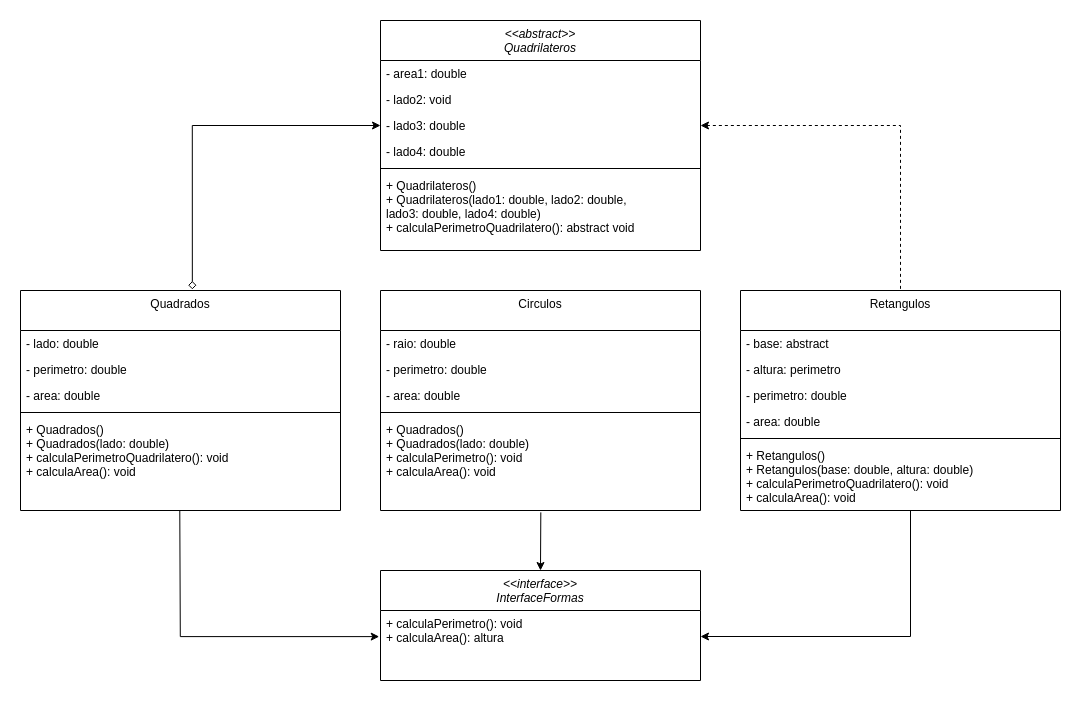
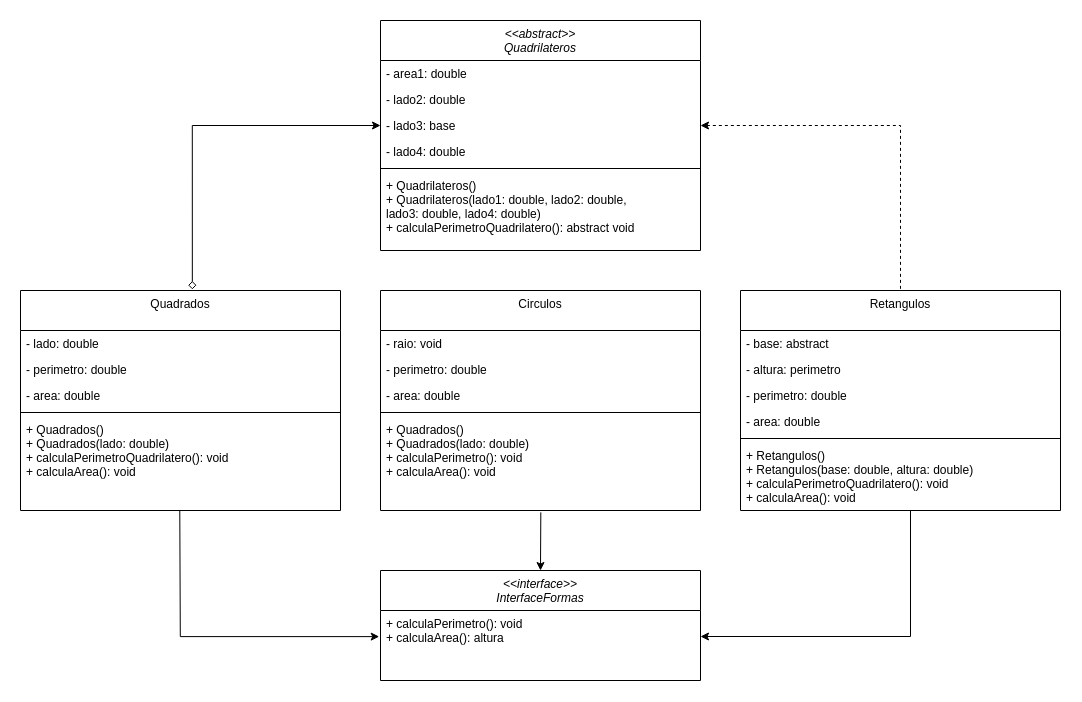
node "- lado2: void": label "- lado2: void" -> "- lado2: double"
node "- lado3: double": label "- lado3: double" -> "- lado3: base"
node "- raio: double": label "- raio: double" -> "- raio: void"
